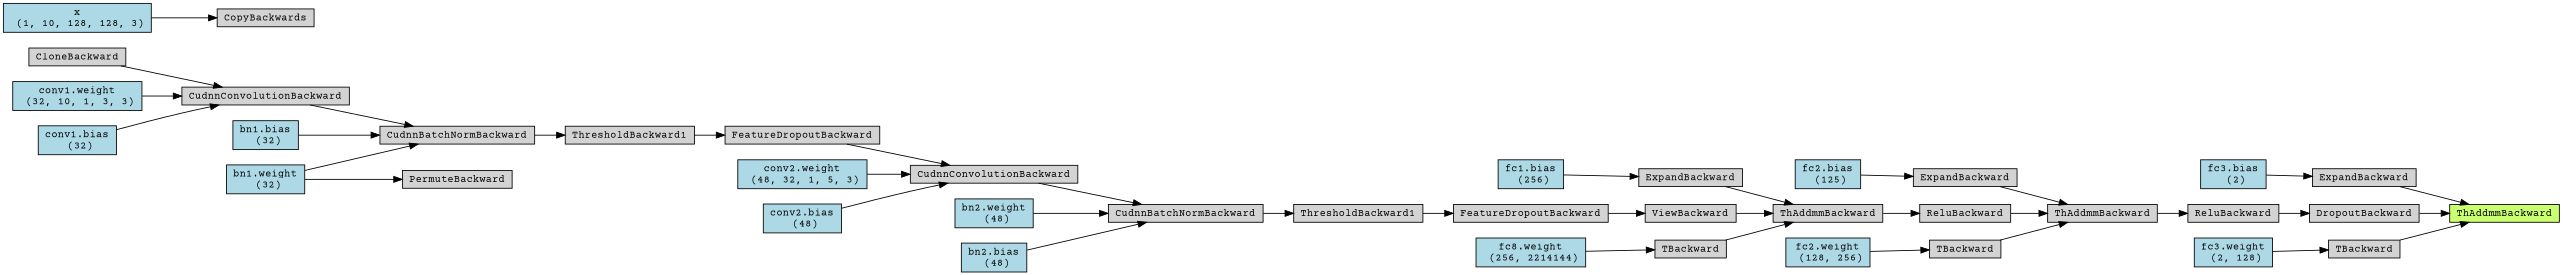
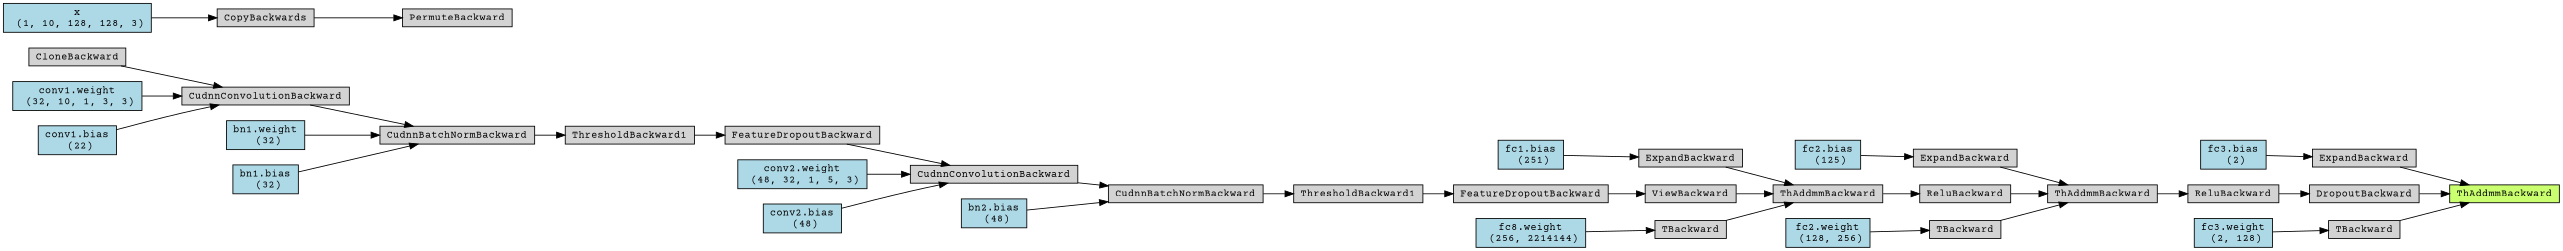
node "conv1.bias (32)": label "conv1.bias (32)" -> "conv1.bias (22)"
node "fc1.bias (256)": label "fc1.bias (256)" -> "fc1.bias (251)"
edge "bn1.weight (32)" -> "PermuteBackward": now "CopyBackwards" -> "PermuteBackward"
node "bn2.weight (48)": removed
